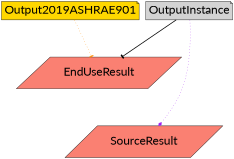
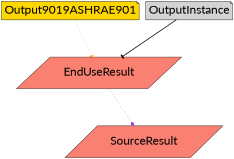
node "Output2019ASHRAE901": label "Output2019ASHRAE901" -> "Output9019ASHRAE901"
edge "OutputInstance" -> "SourceResult": now "EndUseResult" -> "SourceResult"
